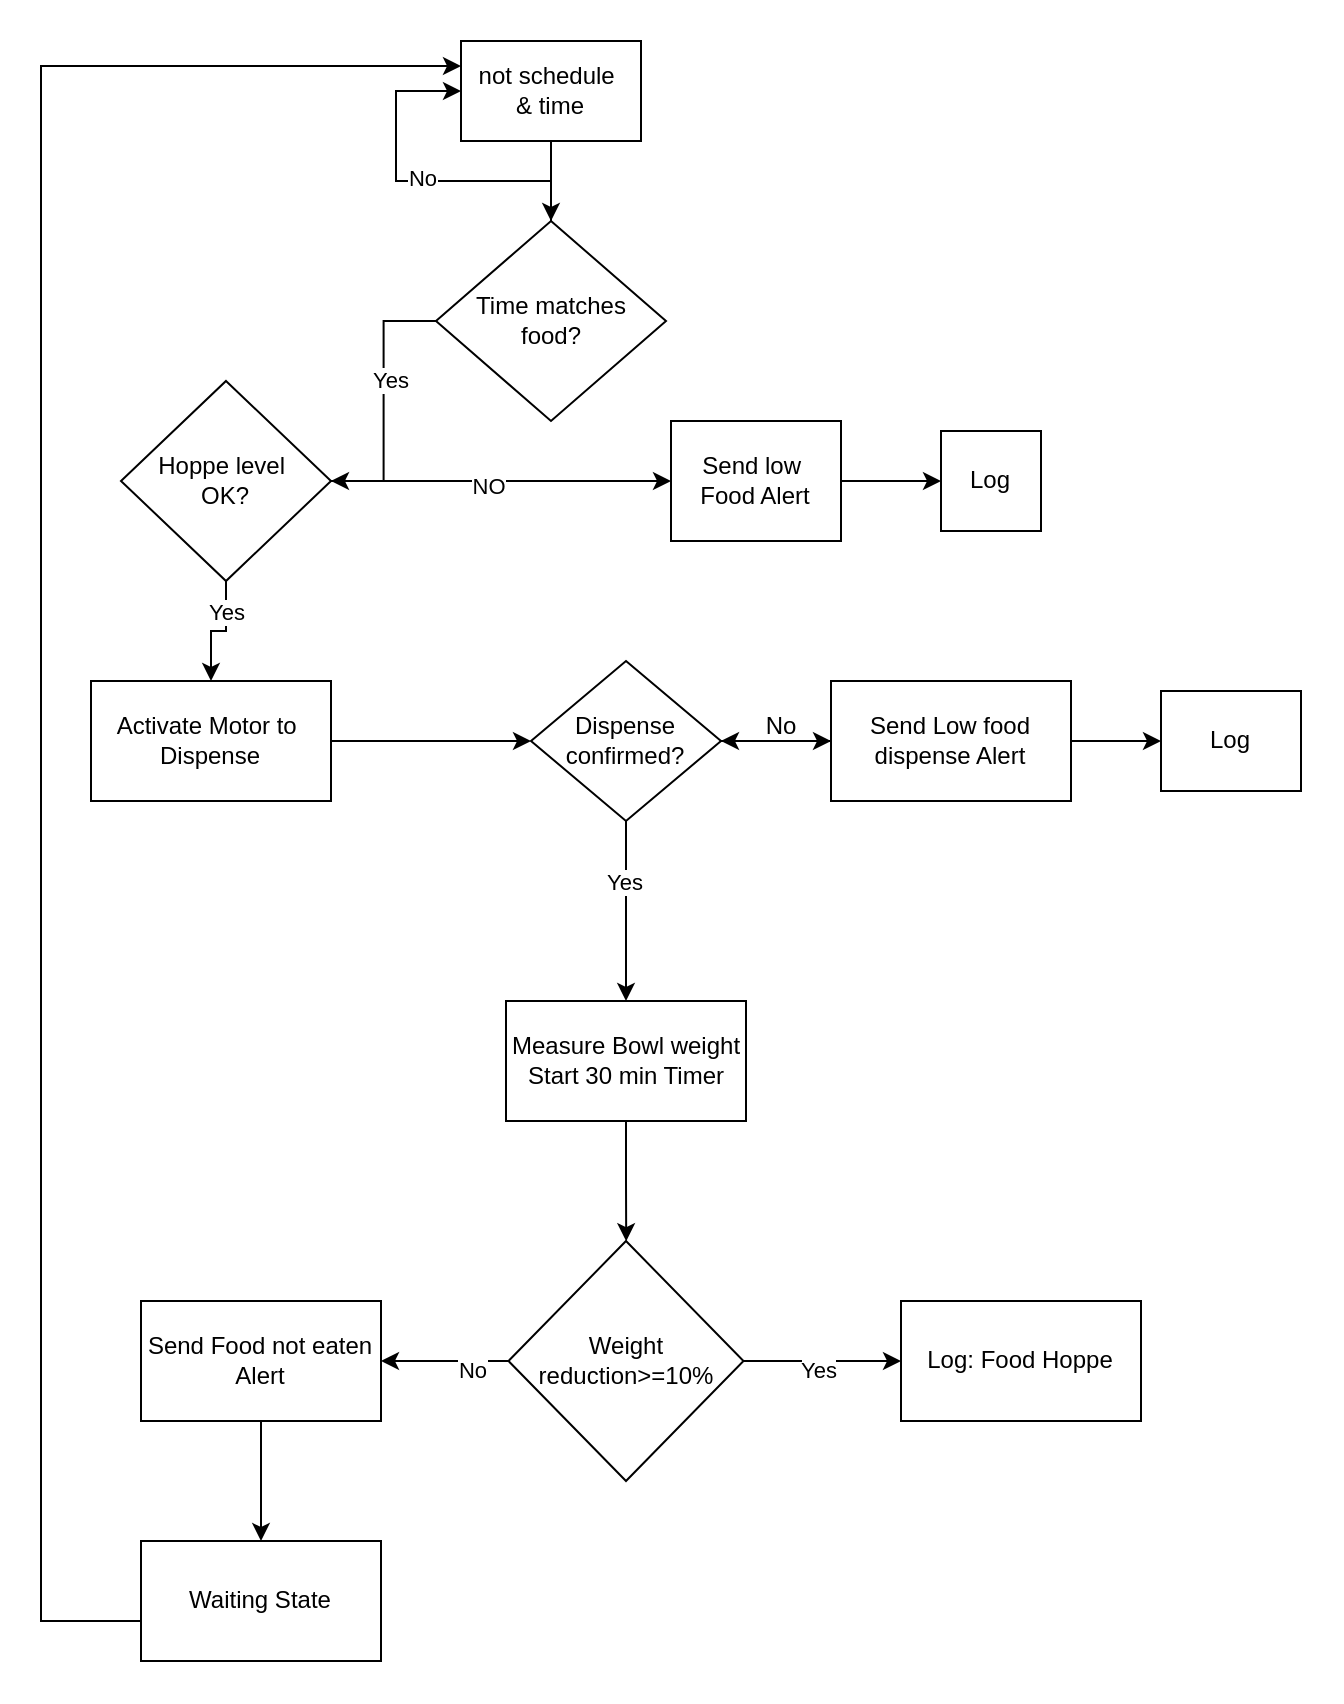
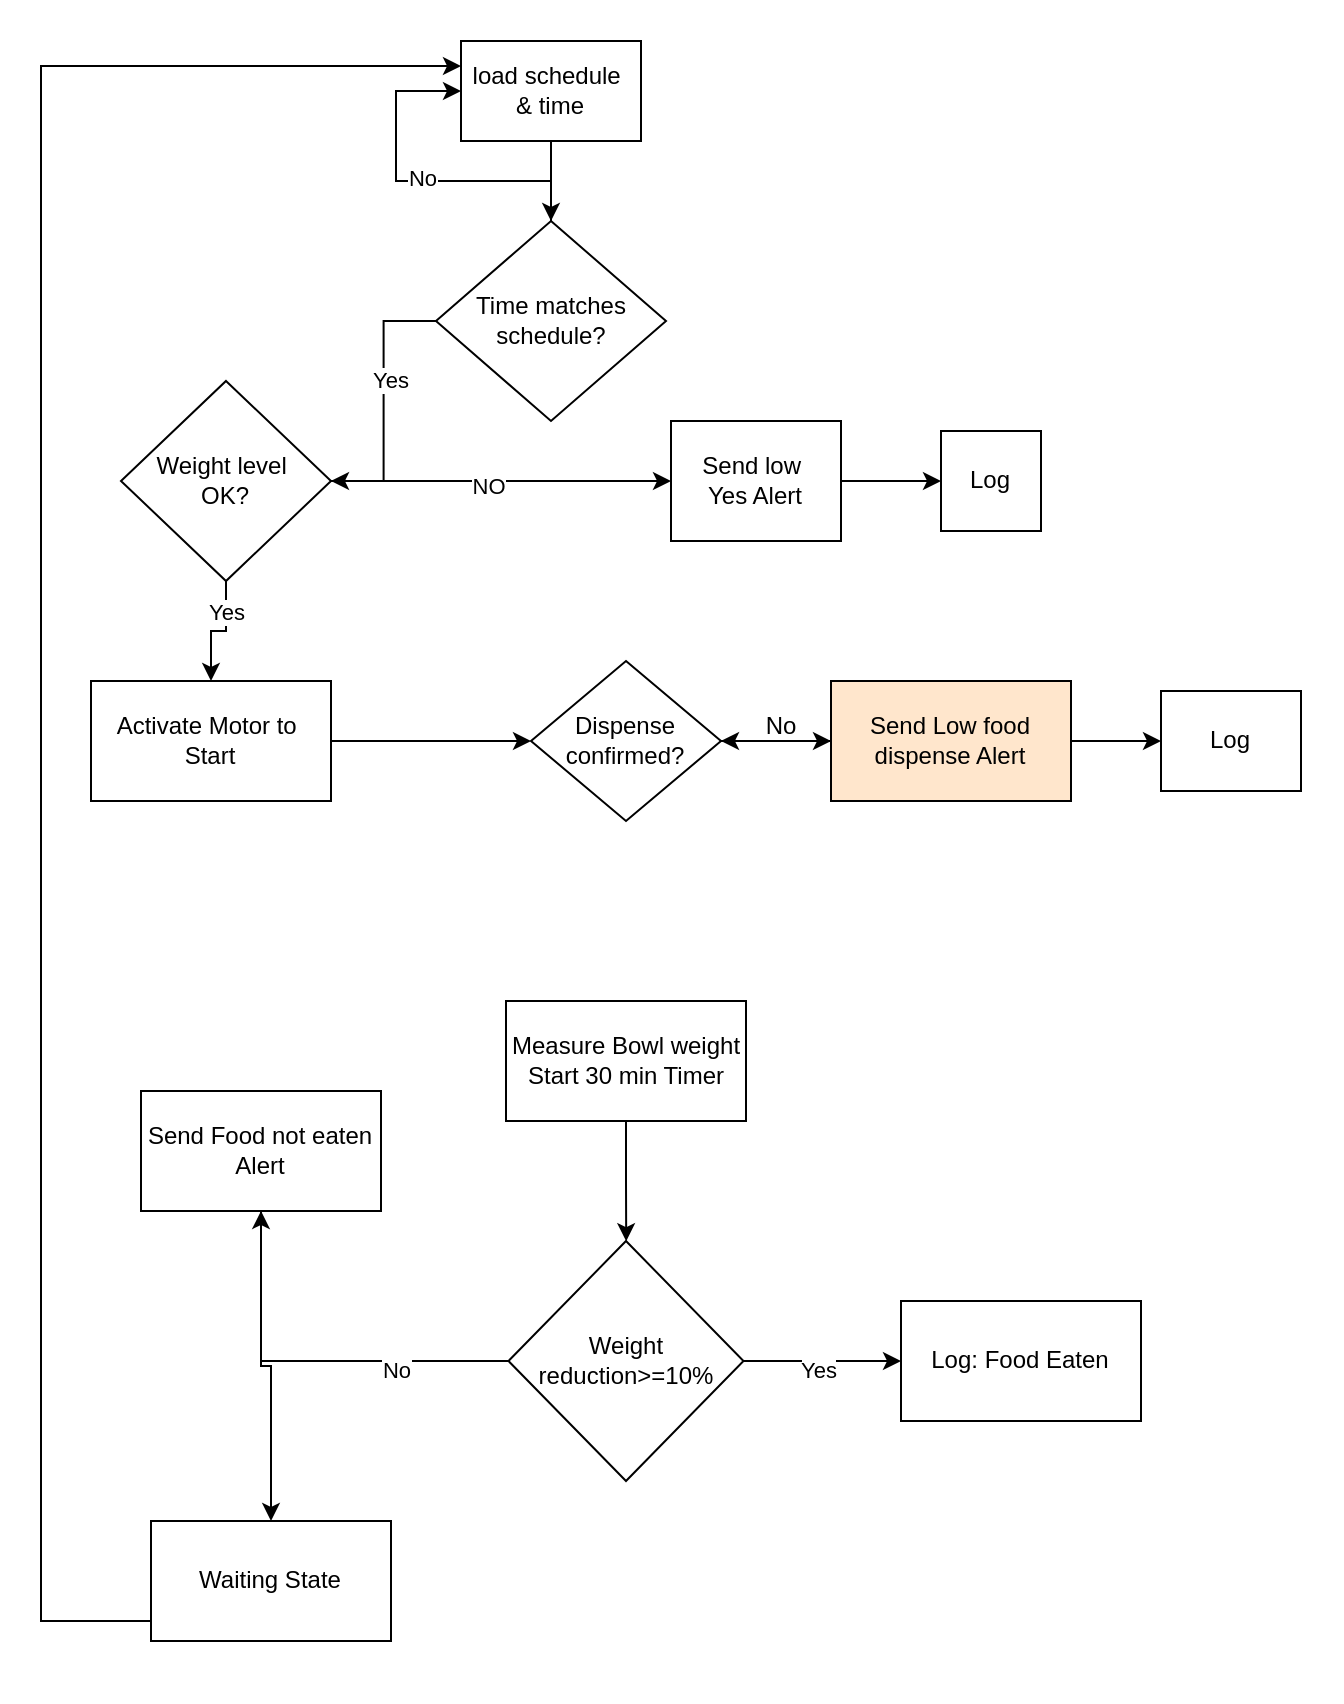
node "not schedule & time": label "not schedule & time" -> "load schedule & time"
node "Time matches food?": label "Time matches food?" -> "Time matches schedule?"
node "Hoppe level OK?": label "Hoppe level OK?" -> "Weight level OK?"
node "Send low Food Alert": label "Send low Food Alert" -> "Send low Yes Alert"
node "Activate Motor to Dispense": label "Activate Motor to Dispense" -> "Activate Motor to Start"
node "Send Low food dispense Alert": fillcolor #ffffff -> #ffe6cc
edge "Dispense confirmed?" -> "Measure Bowl weight Start 30 min Timer": removed, label "Yes"
node "Send Food not eaten Alert": moved (261, 1361) -> (261, 1151)
node "Log: Food Hoppe": label "Log: Food Hoppe" -> "Log: Food Eaten"
node "Waiting State": moved (261, 1601) -> (271, 1581)
